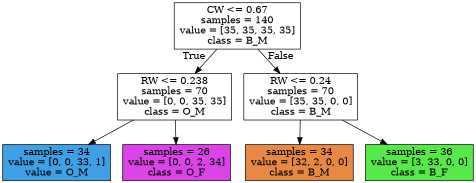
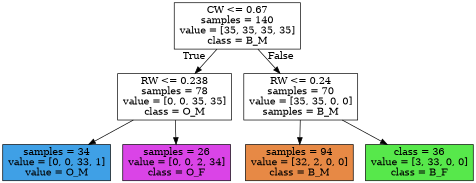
node "RW <= 0.238 samples = 70 value = [0, 0, 35, 35] class = O_M": label "RW <= 0.238 samples = 70 value = [0, 0, 35, 35] class = O_M" -> "RW <= 0.238 samples = 78 value = [0, 0, 35, 35] class = O_M"
node "RW <= 0.24 samples = 70 value = [35, 35, 0, 0] class = B_M": label "RW <= 0.24 samples = 70 value = [35, 35, 0, 0] class = B_M" -> "RW <= 0.24 samples = 70 value = [35, 35, 0, 0] samples = B_M"
node "samples = 34 value = [32, 2, 0, 0] class = B_M": label "samples = 34 value = [32, 2, 0, 0] class = B_M" -> "samples = 94 value = [32, 2, 0, 0] class = B_M"
node "samples = 36 value = [3, 33, 0, 0] class = B_F": label "samples = 36 value = [3, 33, 0, 0] class = B_F" -> "class = 36 value = [3, 33, 0, 0] class = B_F"
